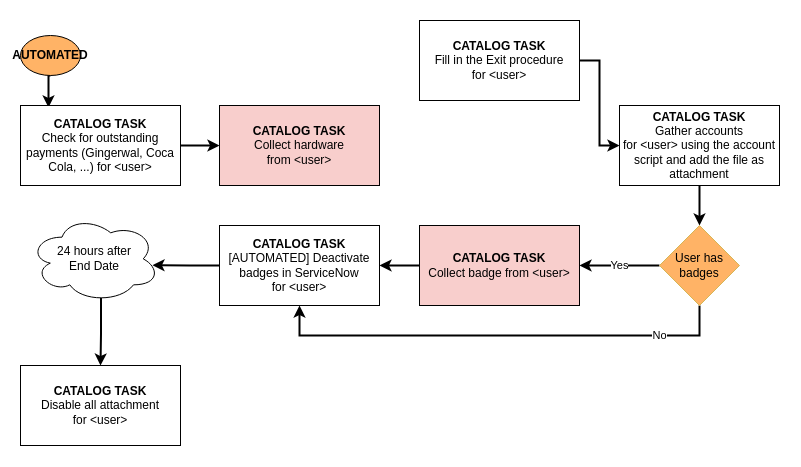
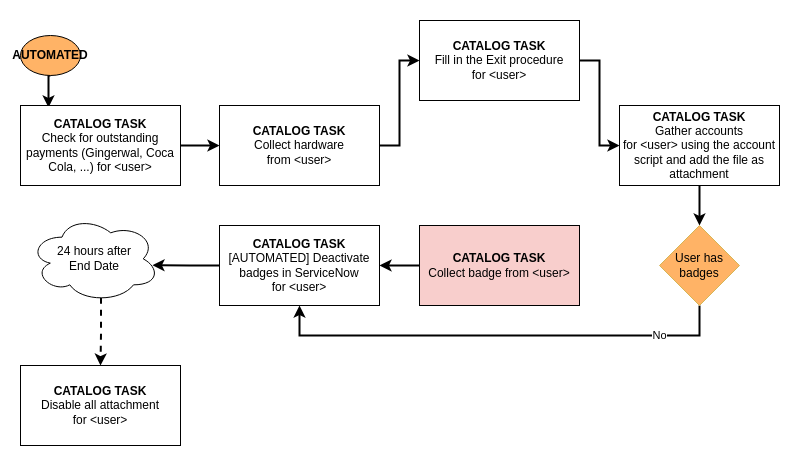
edge "CATALOG TASK Collect hardware from <user>" -> "CATALOG TASK Fill in the Exit procedure for <user>": added
node "CATALOG TASK Collect hardware from <user>": fillcolor #f8cecc -> #ffffff
edge "User has badges" -> "CATALOG TASK Collect badge from <user>": removed, label "Yes"
edge "24 hours after End Date" -> "CATALOG TASK Disable all attachment for <user>": style solid -> dashed
